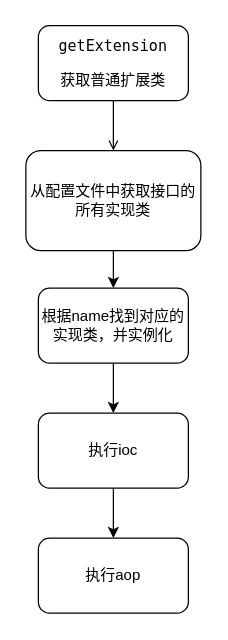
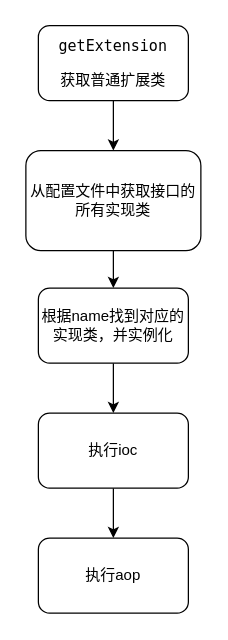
edge "getExtension获取普通扩展类" -> "从配置文件中获取接口的所有实现类": arrowhead open -> classic
